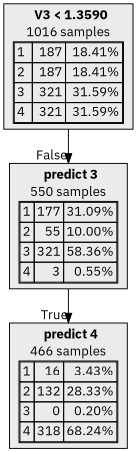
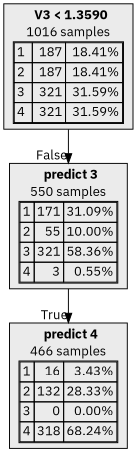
node "predict 3": text "177" -> "171"
node "predict 4": text "0.20%" -> "0.00%"
